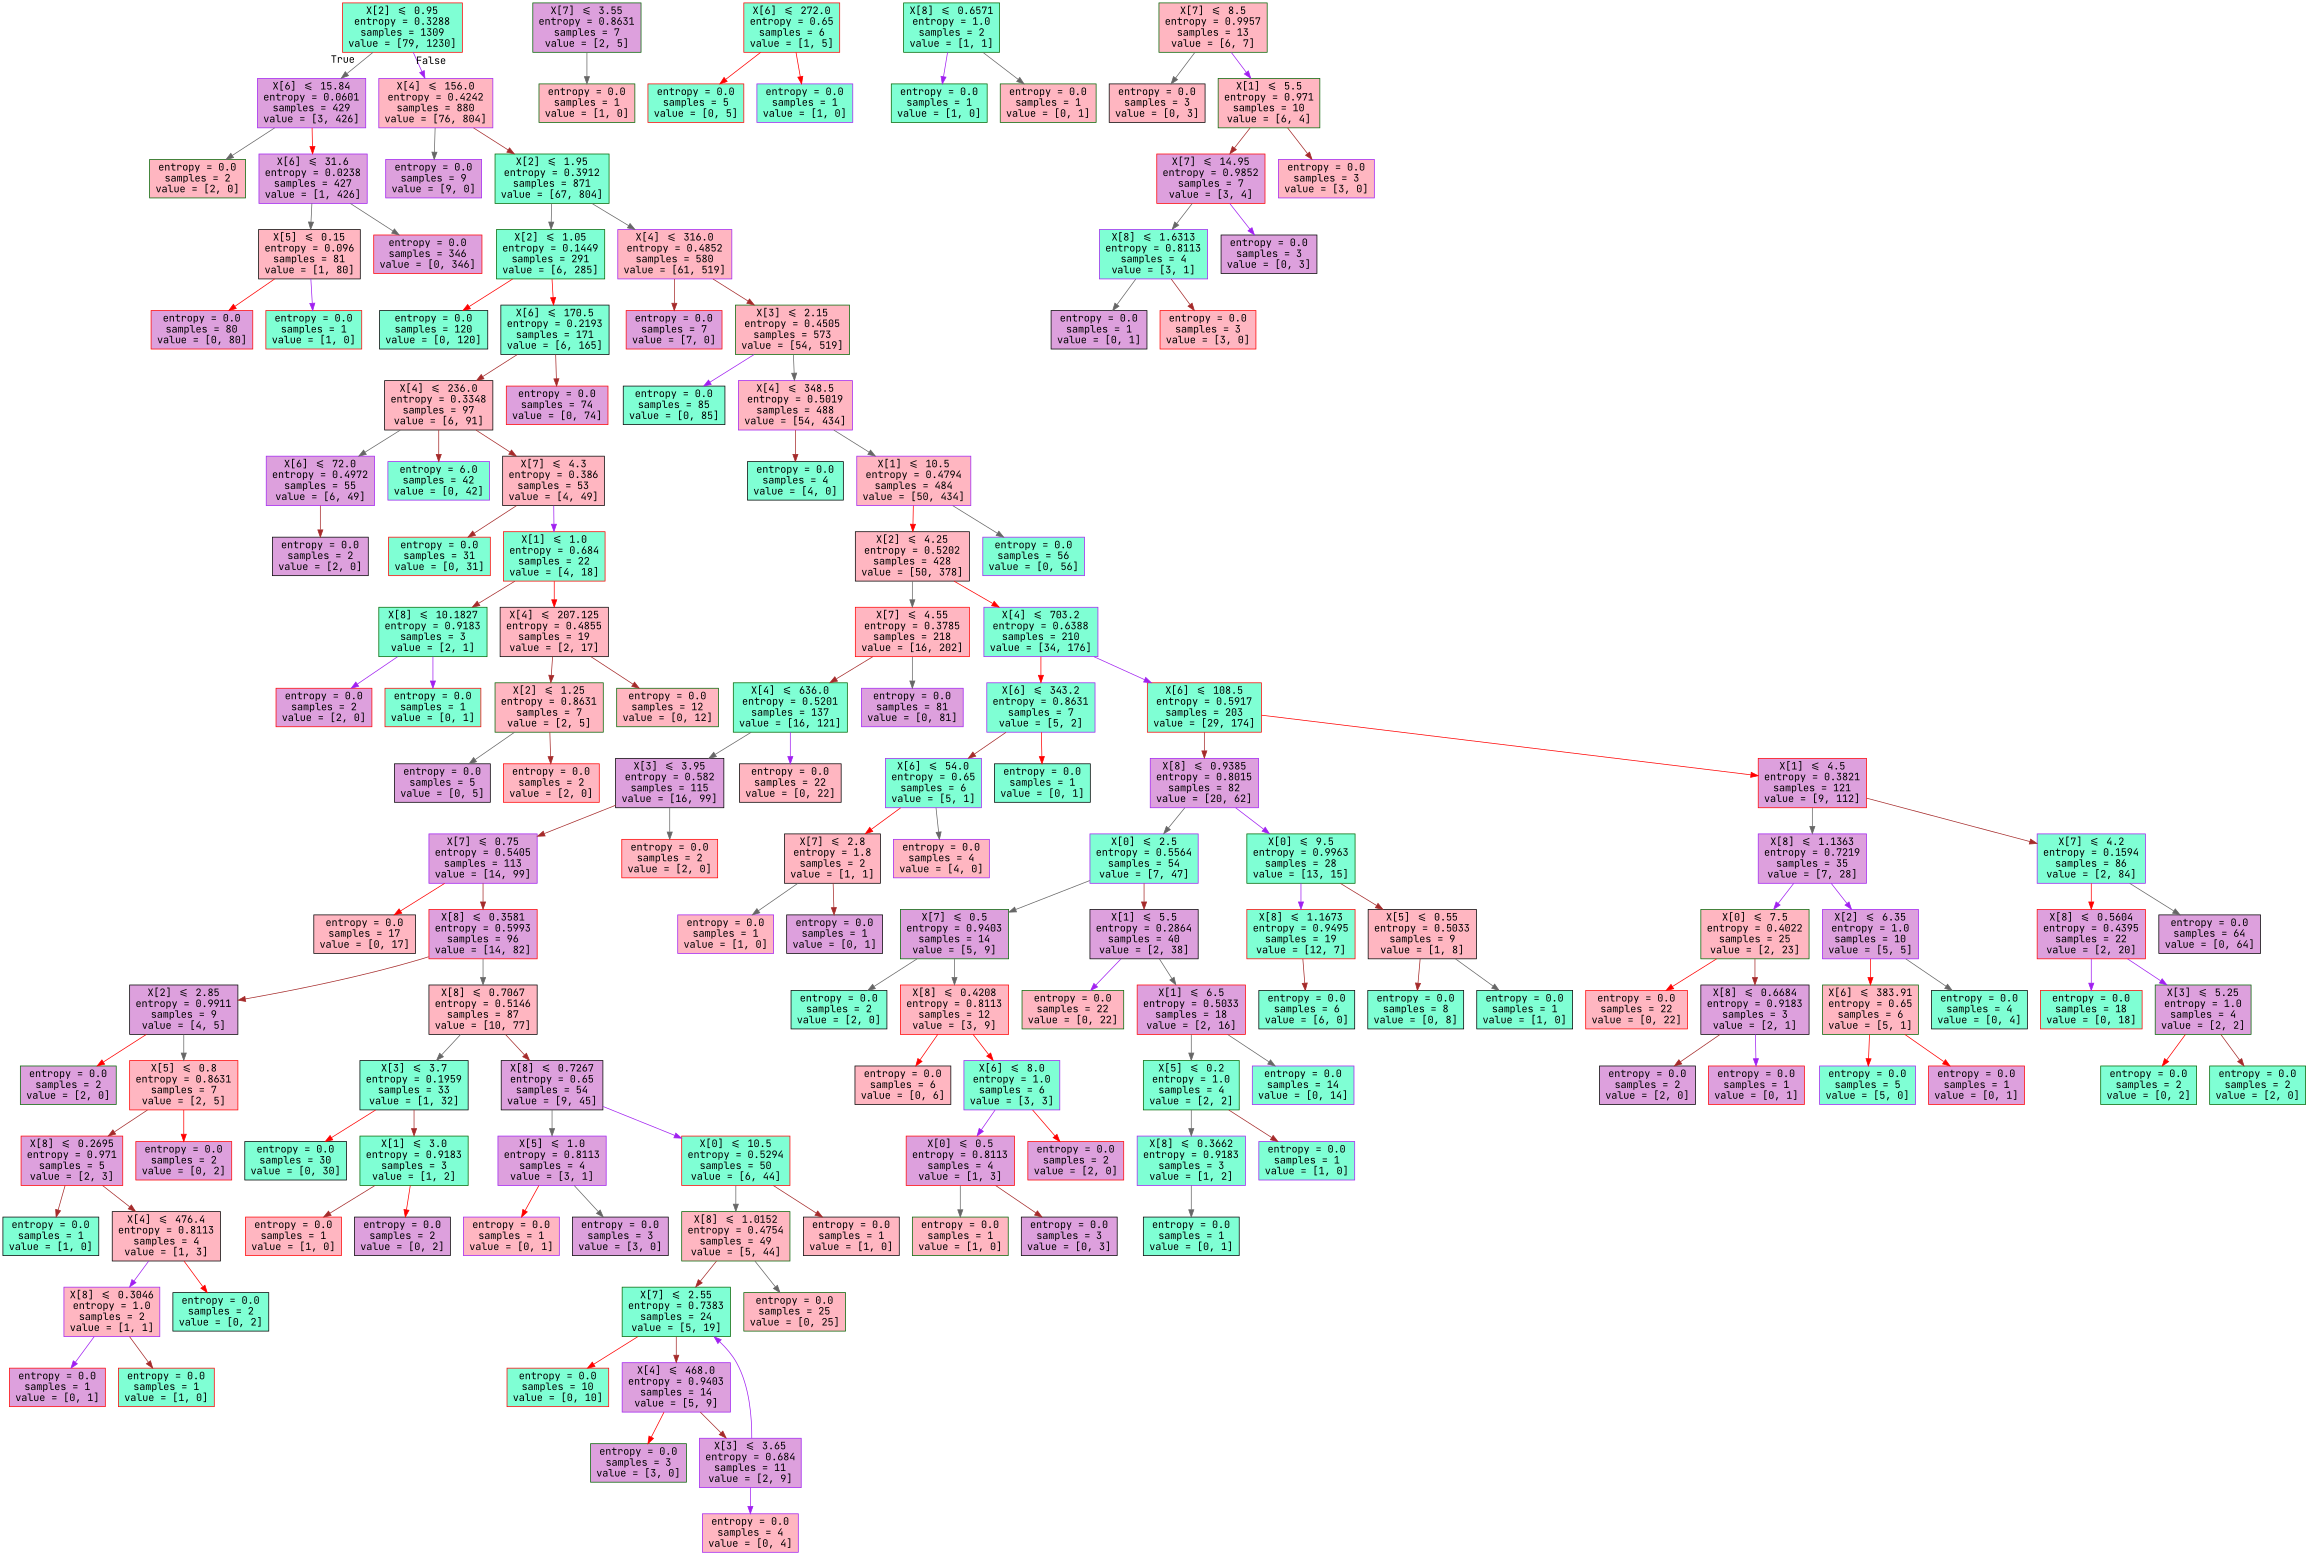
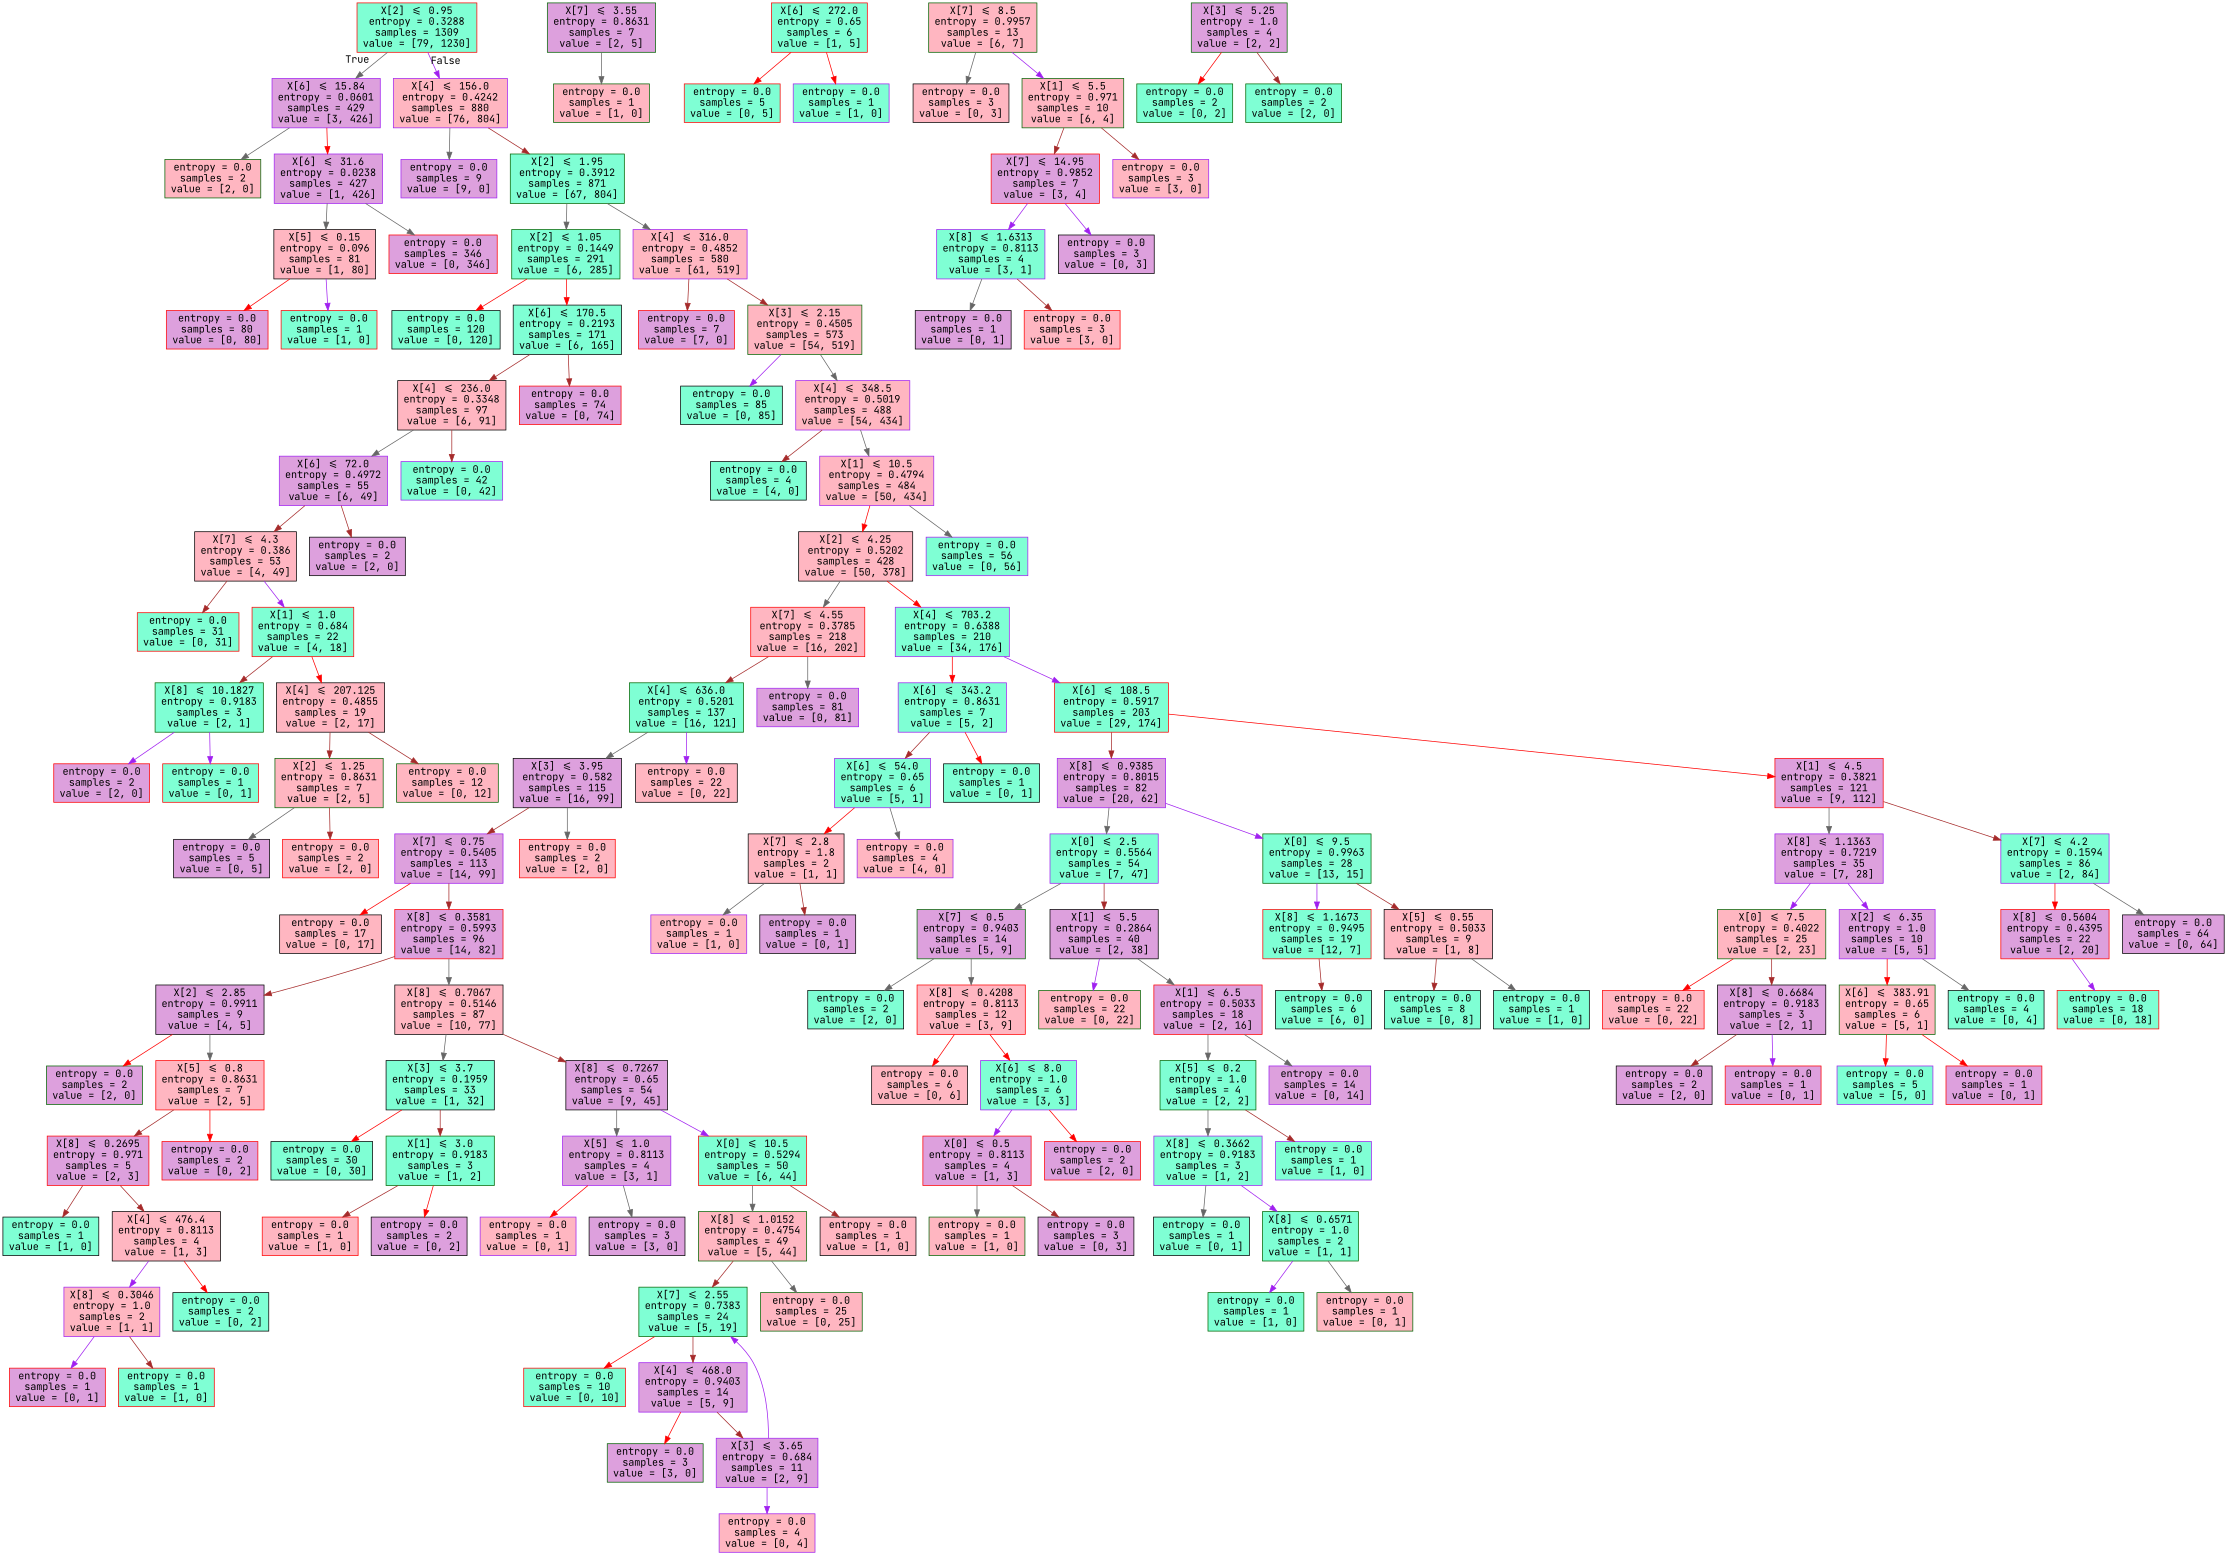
edge "X[7] <= 14.95 entropy = 0.9852 samples = 7 value = [3, 4]" -> "X[8] <= 1.6313 entropy = 0.8113 samples = 4 value = [3, 1]": color gray40 -> purple
edge "X[4] <= 236.0 entropy = 0.3348 samples = 97 value = [6, 91]" -> "X[7] <= 4.3 entropy = 0.386 samples = 53 value = [4, 49]": now "X[6] <= 72.0 entropy = 0.4972 samples = 55 value = [6, 49]" -> "X[7] <= 4.3 entropy = 0.386 samples = 53 value = [4, 49]"
node "entropy = 6.0 samples = 42 value = [0, 42]": label "entropy = 6.0 samples = 42 value = [0, 42]" -> "entropy = 0.0 samples = 42 value = [0, 42]"
edge "X[8] <= 0.5604 entropy = 0.4395 samples = 22 value = [2, 20]" -> "X[3] <= 5.25 entropy = 1.0 samples = 4 value = [2, 2]": removed
node "entropy = 0.0 samples = 14 value = [0, 14]": fillcolor aquamarine -> plum
edge "X[8] <= 0.3662 entropy = 0.9183 samples = 3 value = [1, 2]" -> "X[8] <= 0.6571 entropy = 1.0 samples = 2 value = [1, 1]": added
